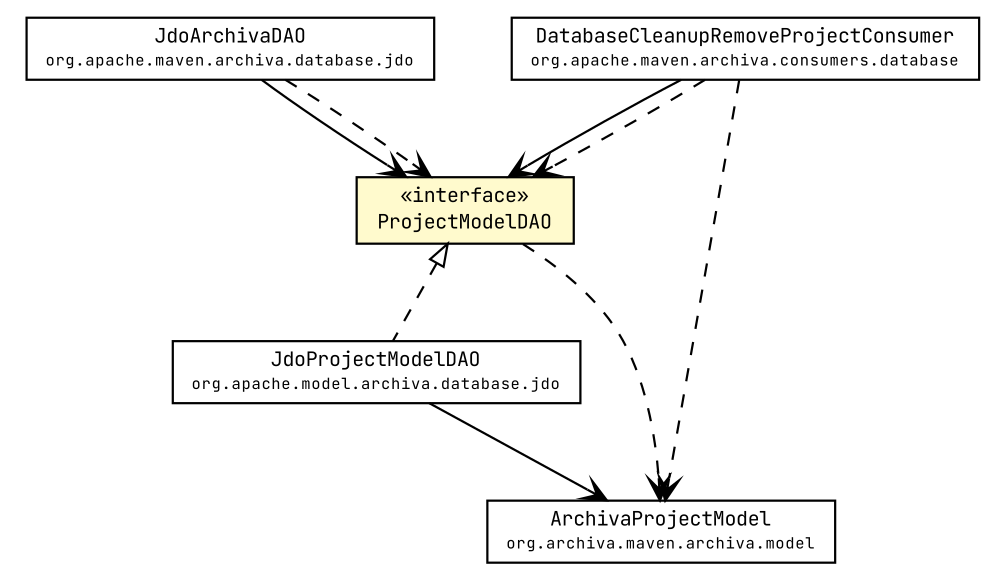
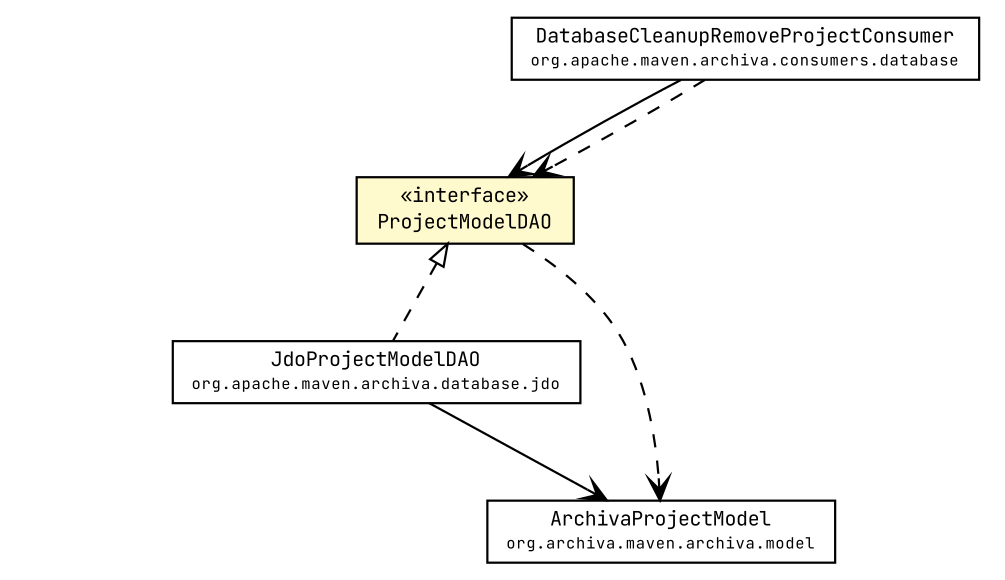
node "JdoArchivaDAO": removed
edge "DatabaseCleanupRemoveProjectConsumer" -> "ArchivaProjectModel": removed
node "JdoProjectModelDAO": text "org.apache.model.archiva.database.jdo" -> "org.apache.maven.archiva.database.jdo"
